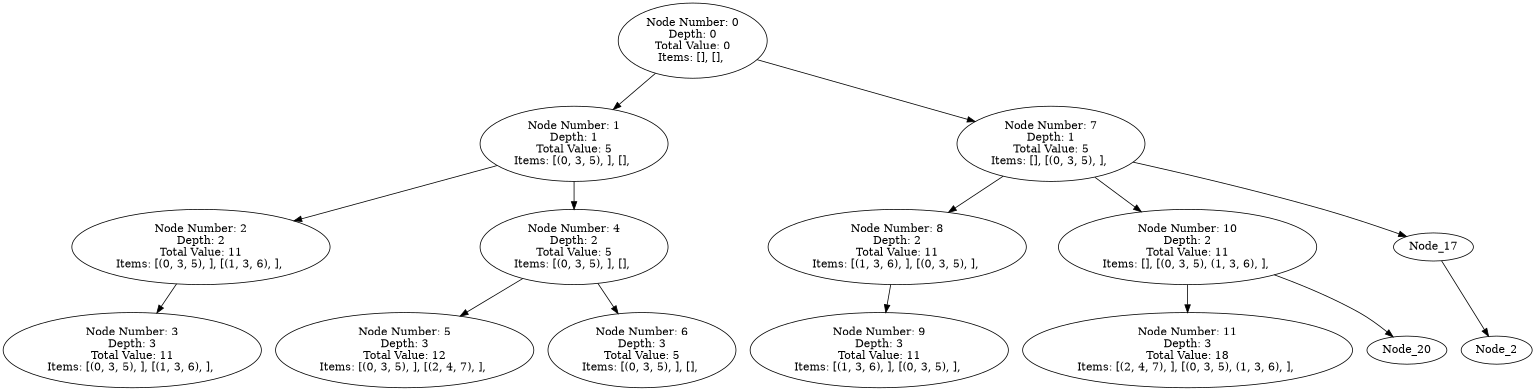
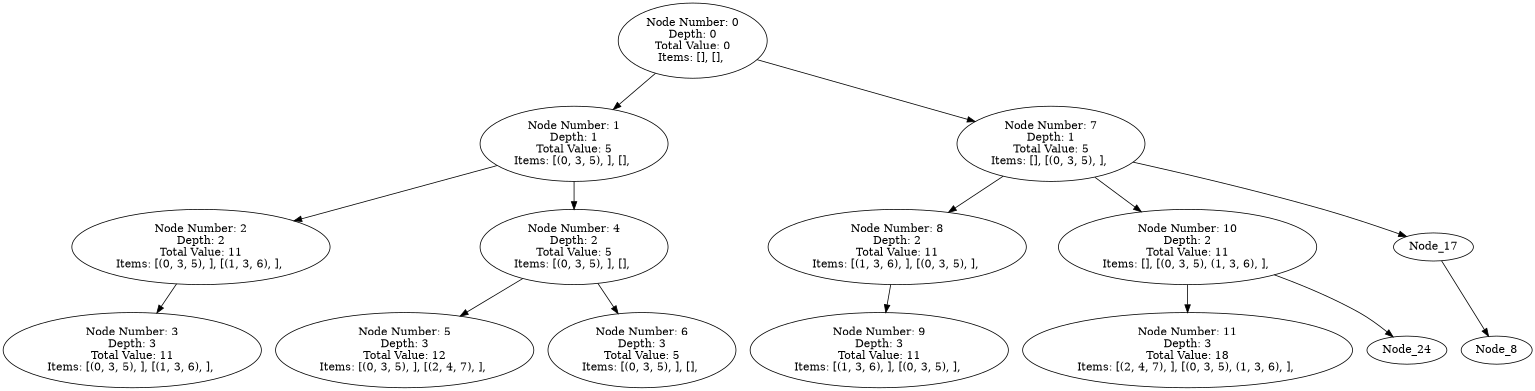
node "Node_20": label "Node_20" -> "Node_24"
node "Node_2": label "Node_2" -> "Node_8"
